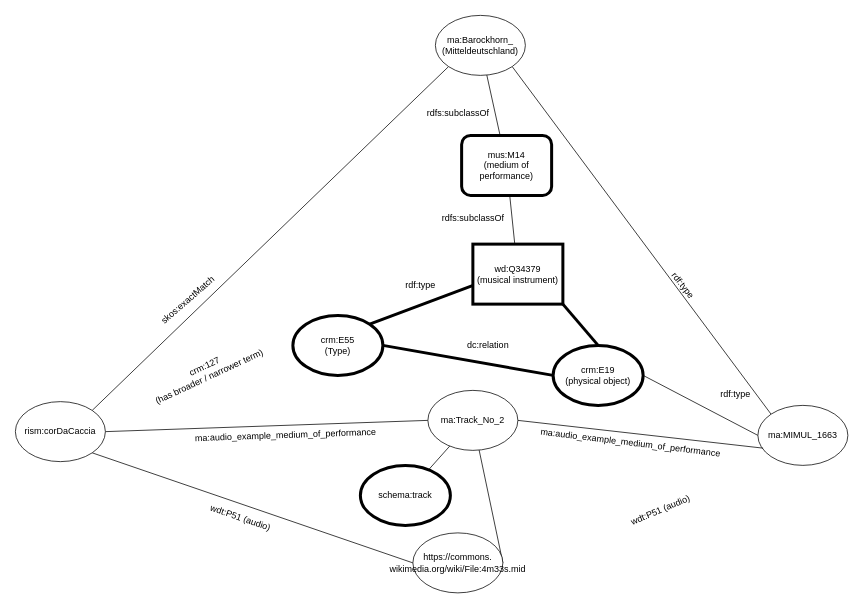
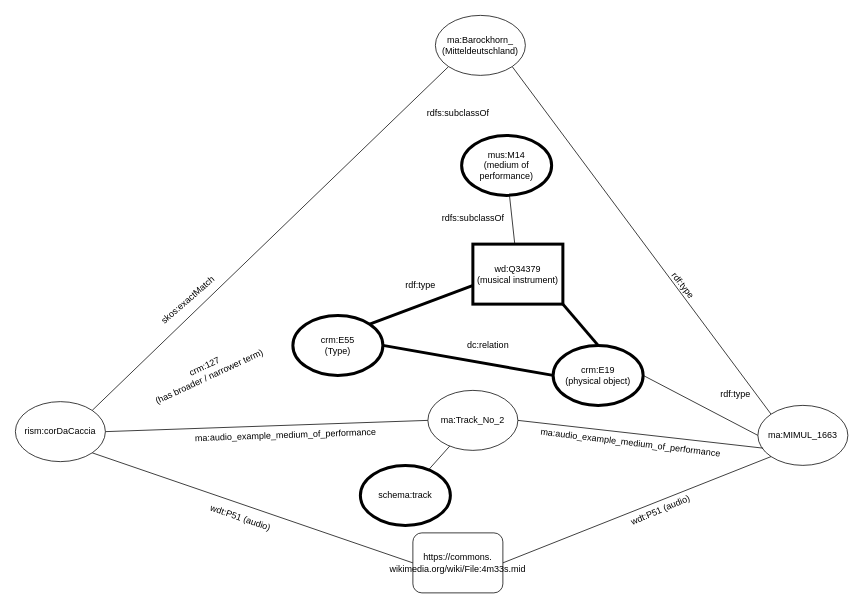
edge "ma:Barockhorn_ (Mitteldeutschland)" -- "mus:M14 (medium of performance)": removed
node "mus:M14 (medium of performance)": shape rounded rectangle -> ellipse
edge "ma:Track_No_2" -- "https://commons. wikimedia.org/wiki/File:4m33s.mid": now "ma:MIMUL_1663" -- "https://commons. wikimedia.org/wiki/File:4m33s.mid"
node "https://commons. wikimedia.org/wiki/File:4m33s.mid": shape ellipse -> rounded rectangle
